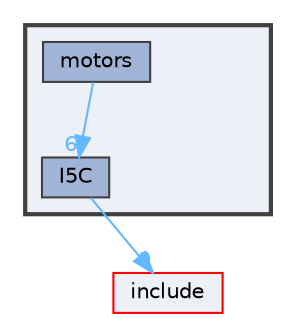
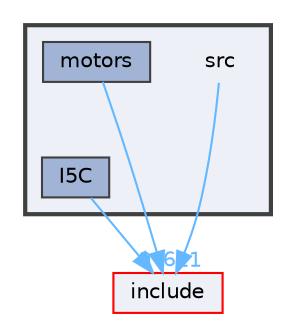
node "src": added
edge "motors" -> "I5C": now "motors" -> "include"
